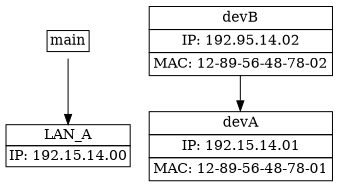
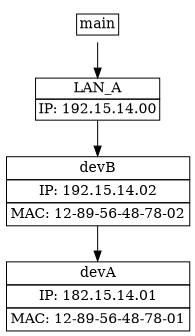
node "devB": text "IP: 192.95.14.02" -> "IP: 192.15.14.02"
edge "LAN_A" -> "devB": added
node "devA": text "IP: 192.15.14.01" -> "IP: 182.15.14.01"
